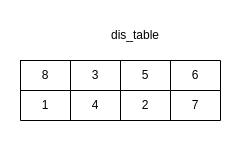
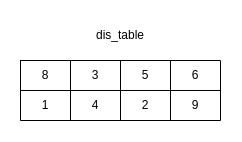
node "dis_table": moved (136, 36) -> (121, 36)
node "7": label "7" -> "9"
